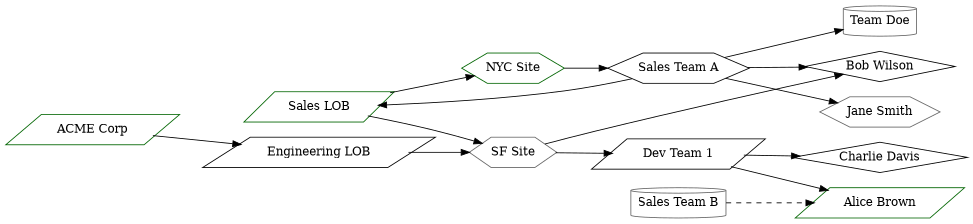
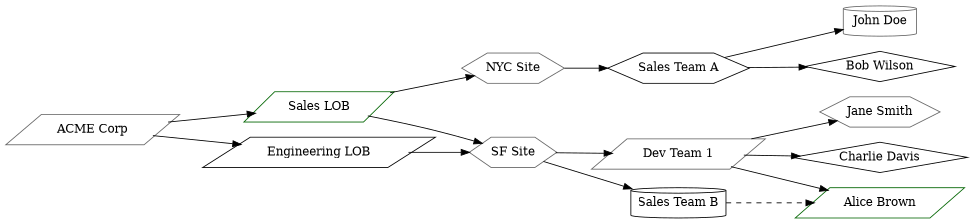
node "Team Doe": label "Team Doe" -> "John Doe"
node "NYC Site": color darkgreen -> gray40
edge "Sales Team A" -> "Jane Smith": now "Dev Team 1" -> "Jane Smith"
edge "Sales Team A" -> "Sales LOB": now "ACME Corp" -> "Sales LOB"
edge "SF Site" -> "Bob Wilson": now "SF Site" -> "Sales Team B"
node "ACME Corp": color darkgreen -> gray40
node "Dev Team 1": color black -> gray40
node "Sales Team B": color gray40 -> black
